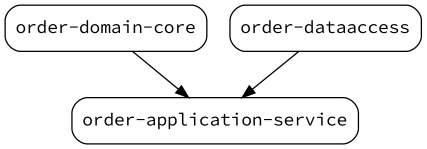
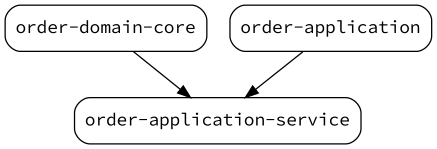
node "order-dataaccess": label "order-dataaccess" -> "order-application"
